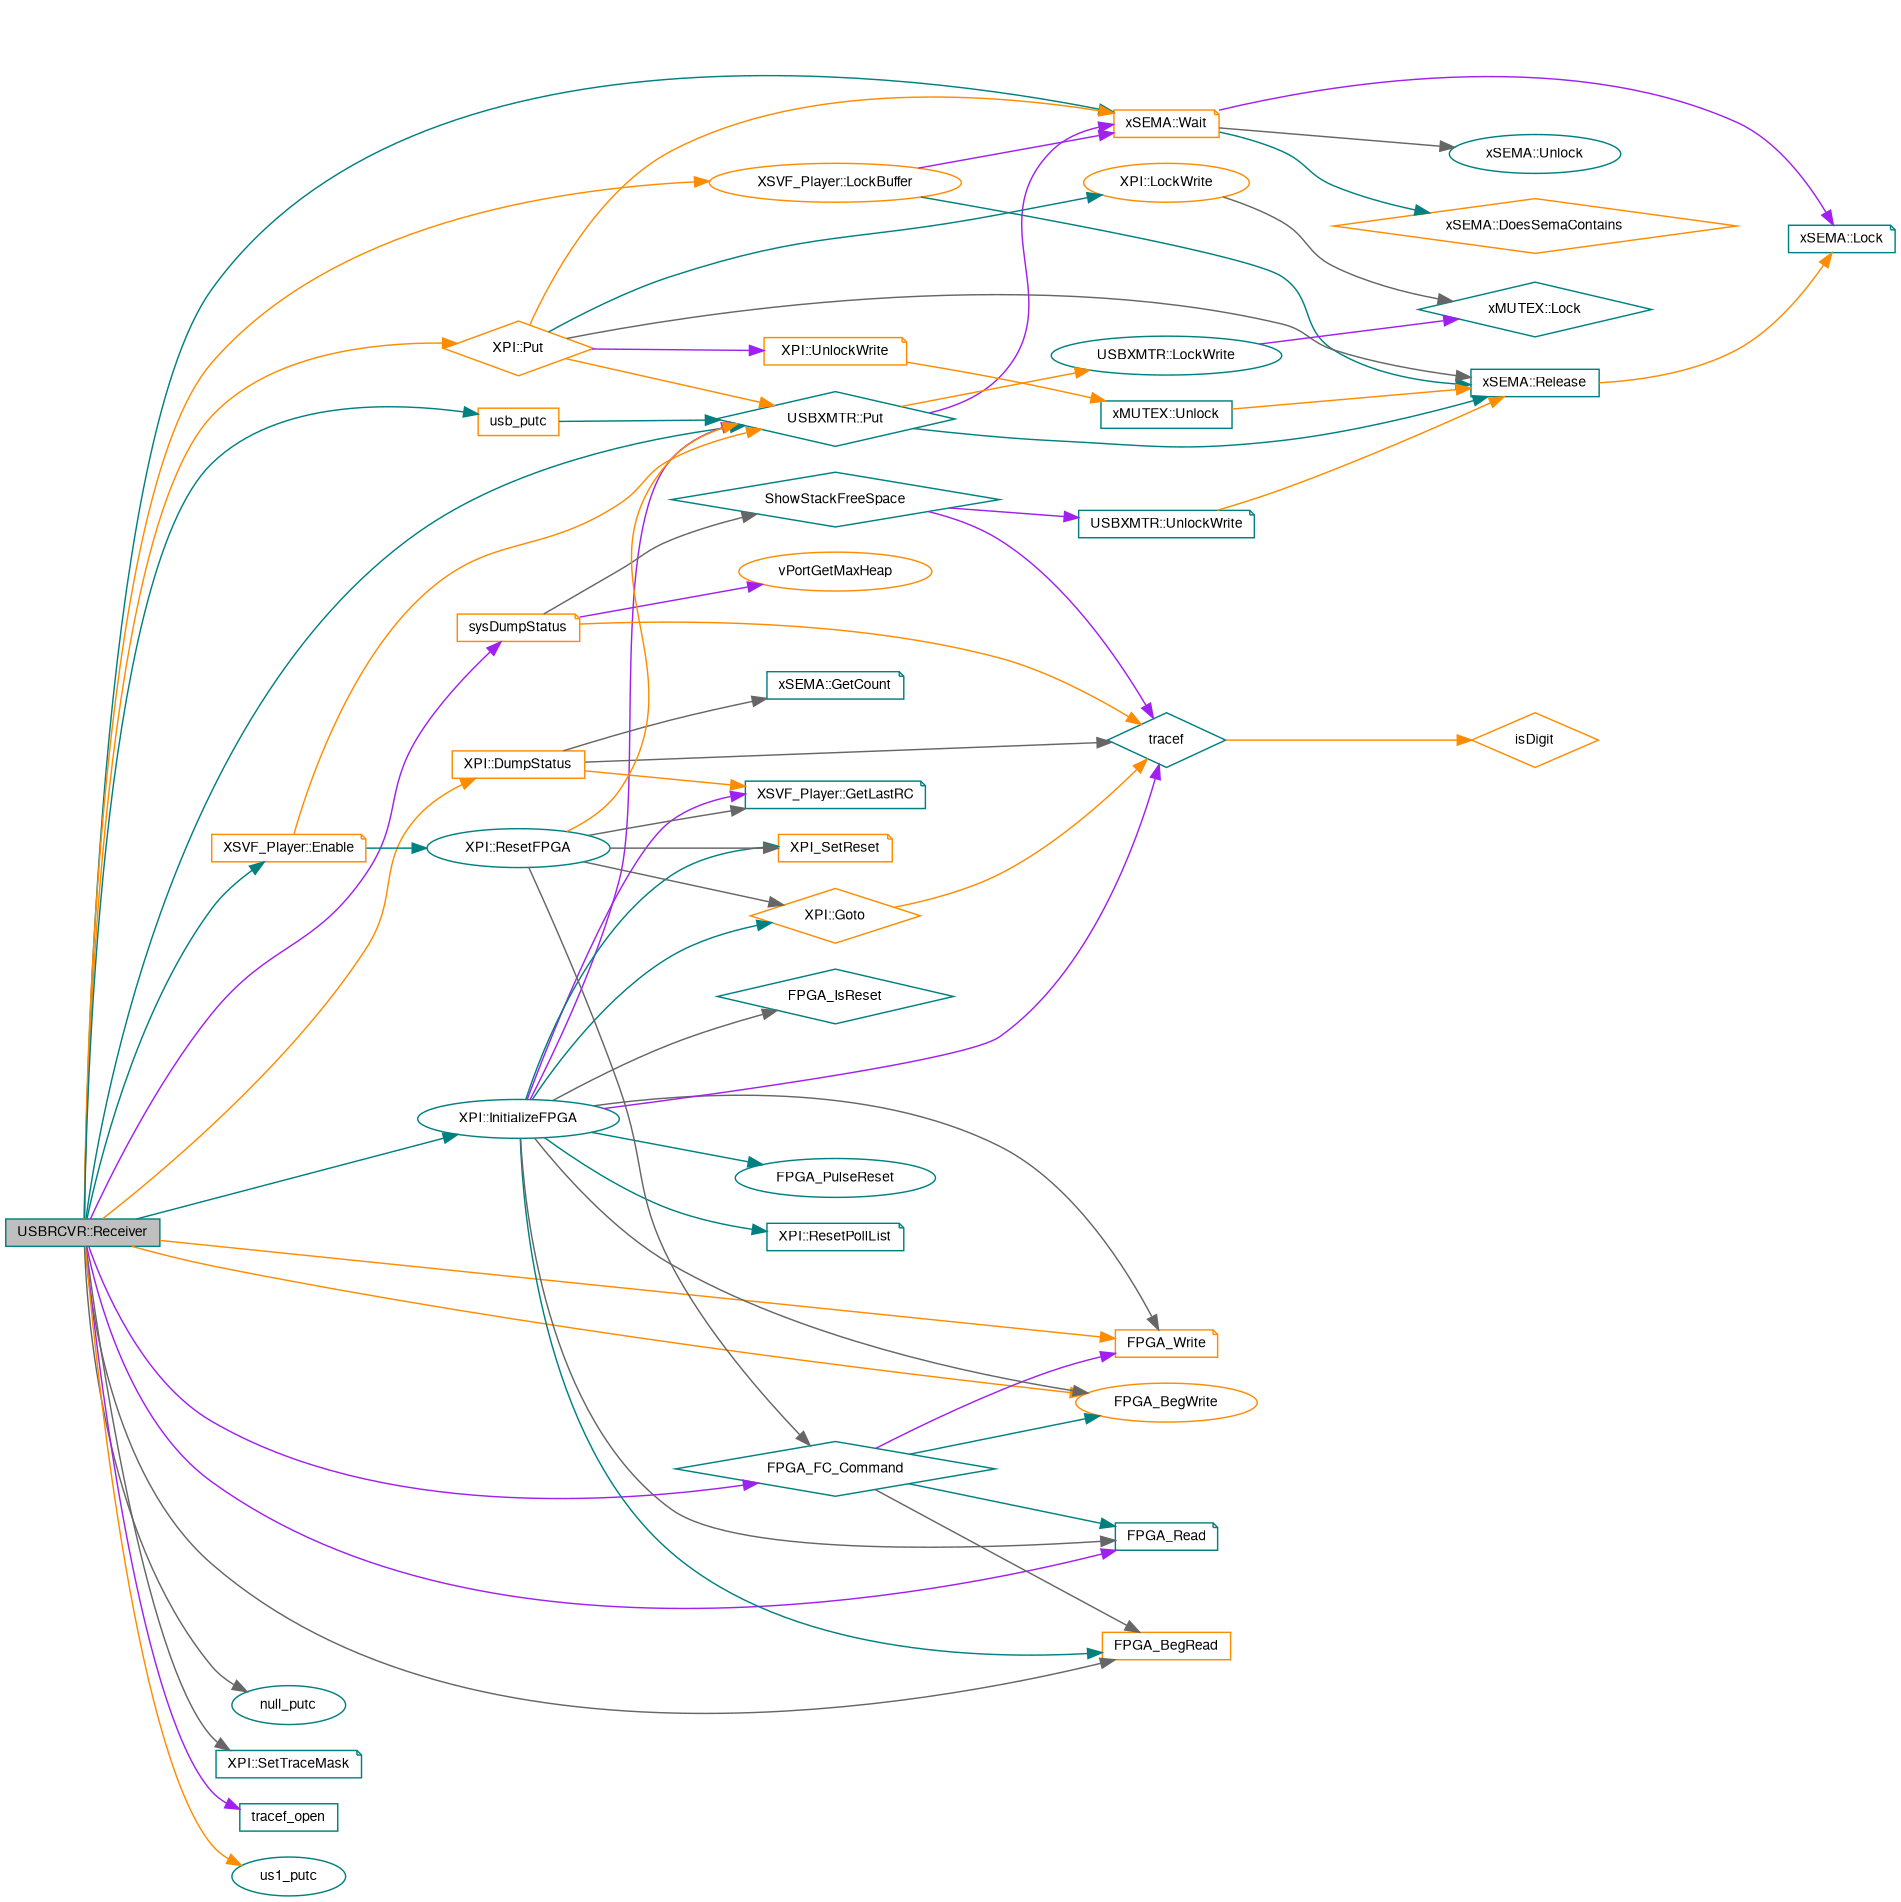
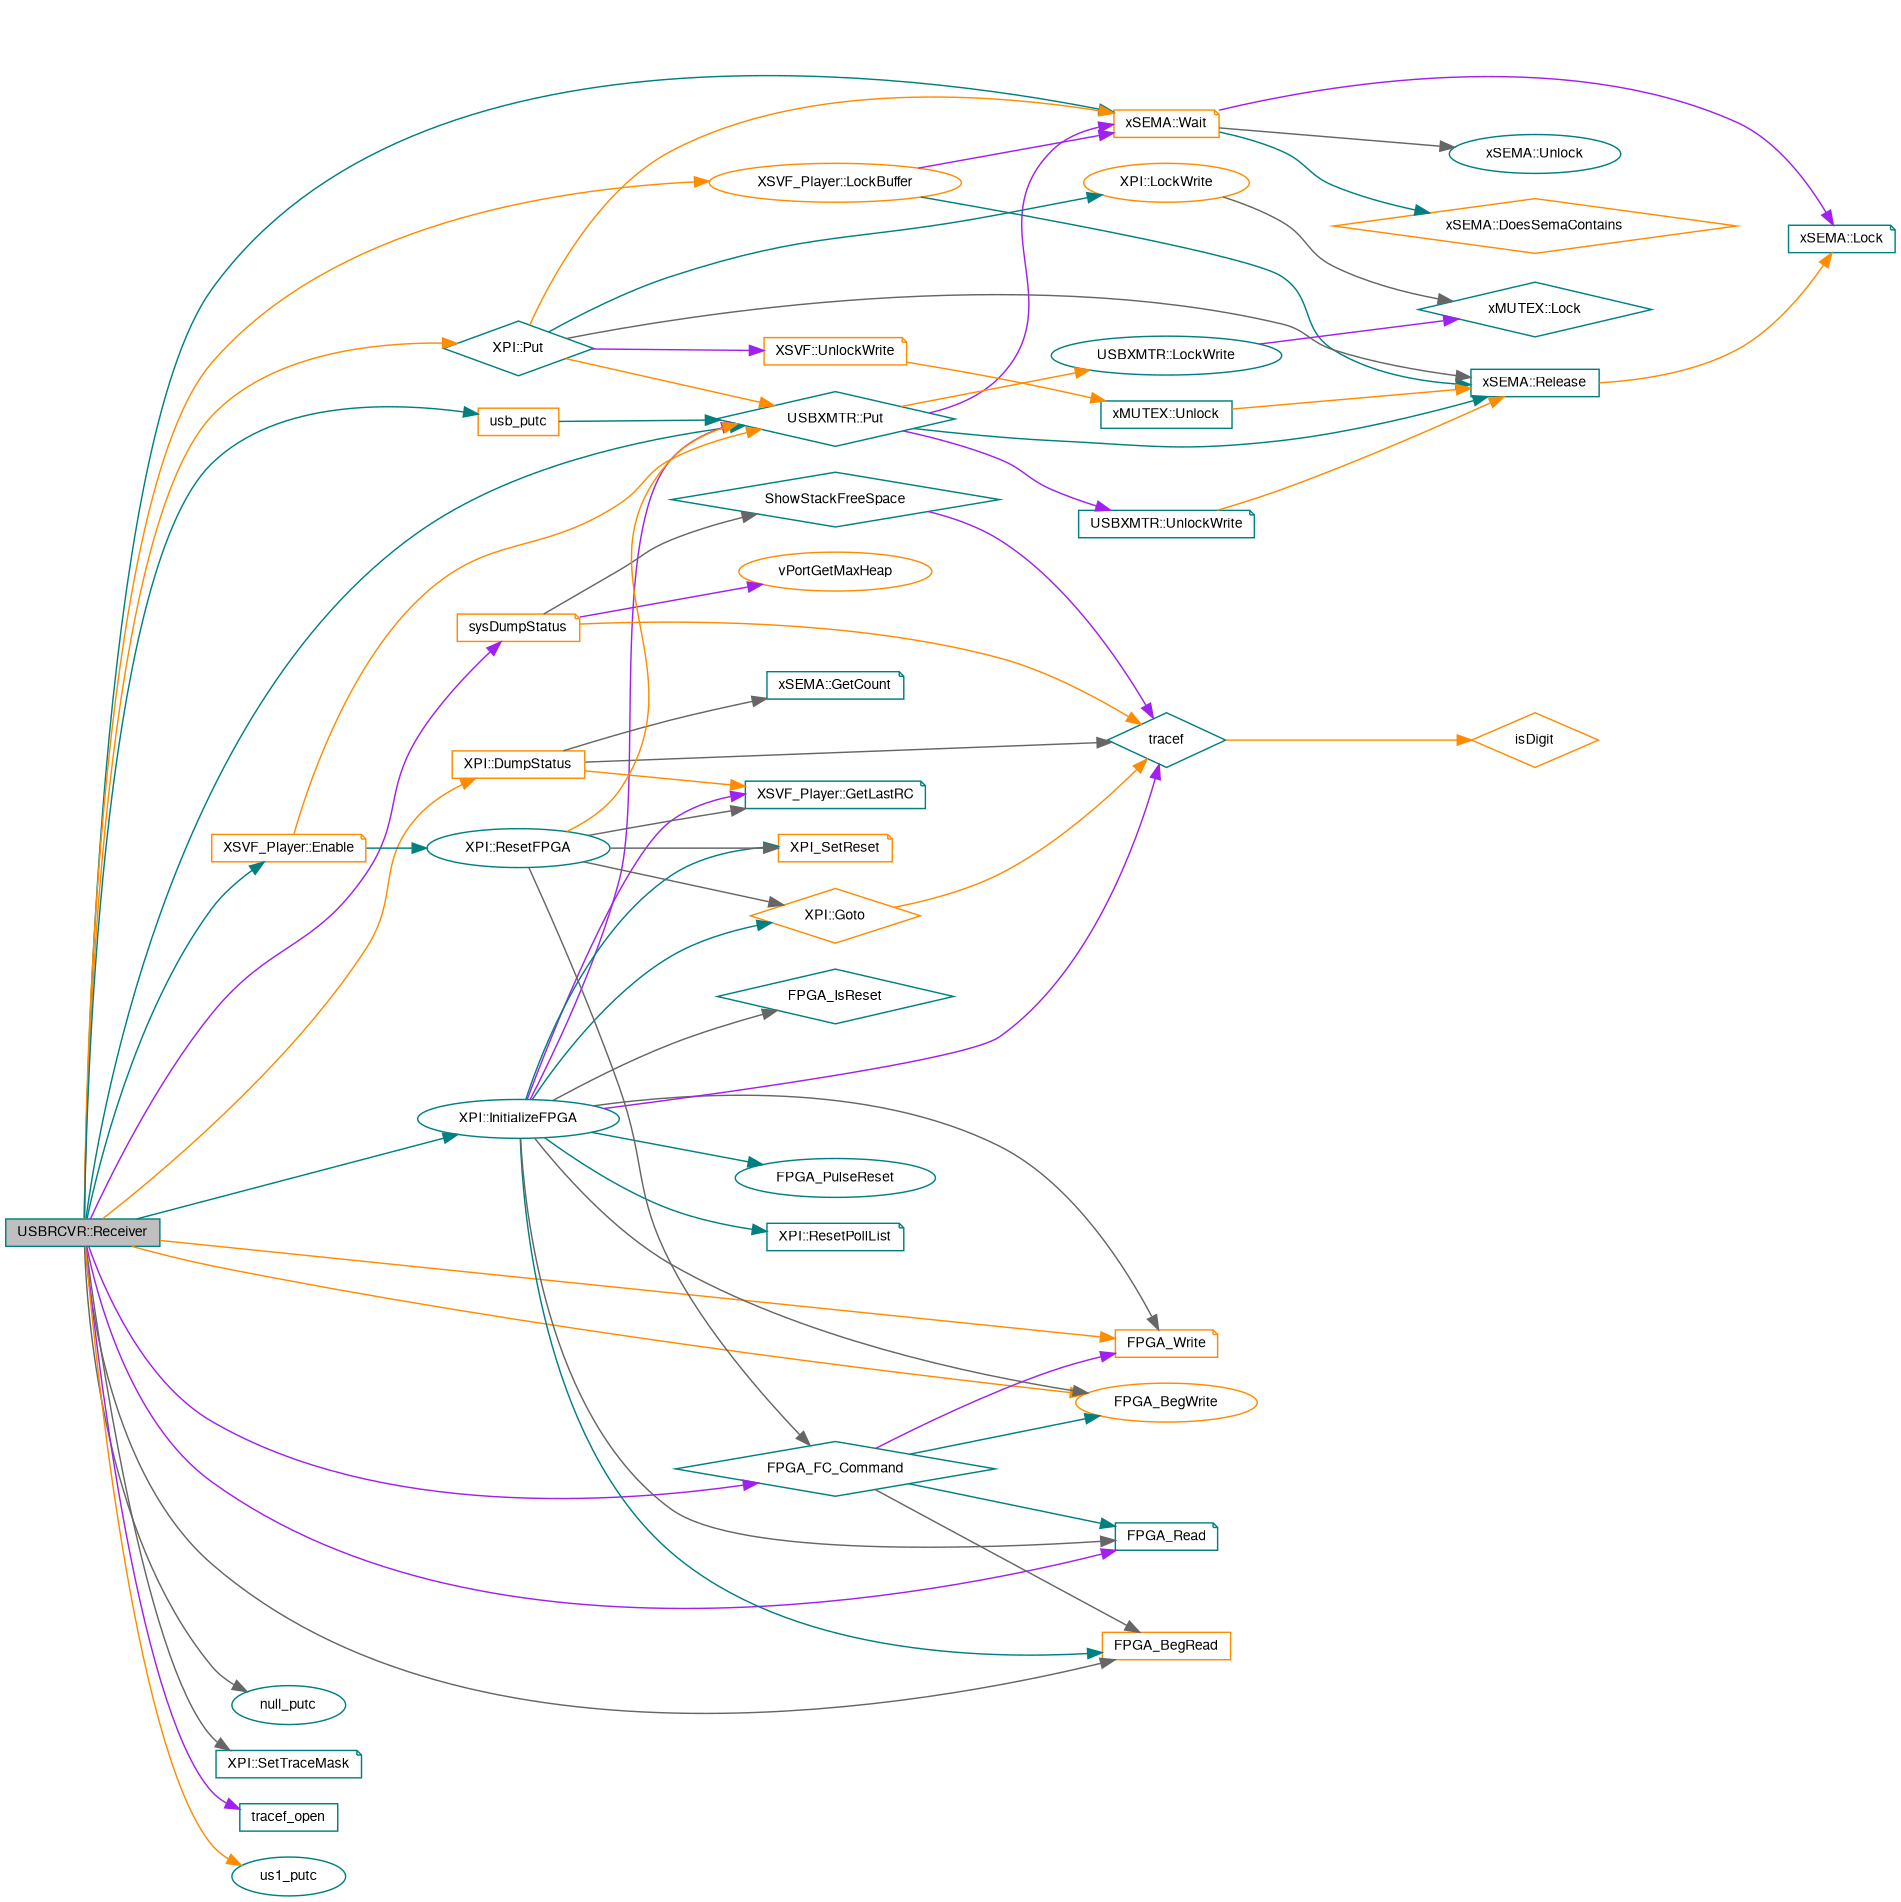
node "XPI::Put": color darkorange -> teal
node "XPI::UnlockWrite": label "XPI::UnlockWrite" -> "XSVF::UnlockWrite"
edge "ShowStackFreeSpace" -> "USBXMTR::UnlockWrite": now "USBXMTR::Put" -> "USBXMTR::UnlockWrite"
